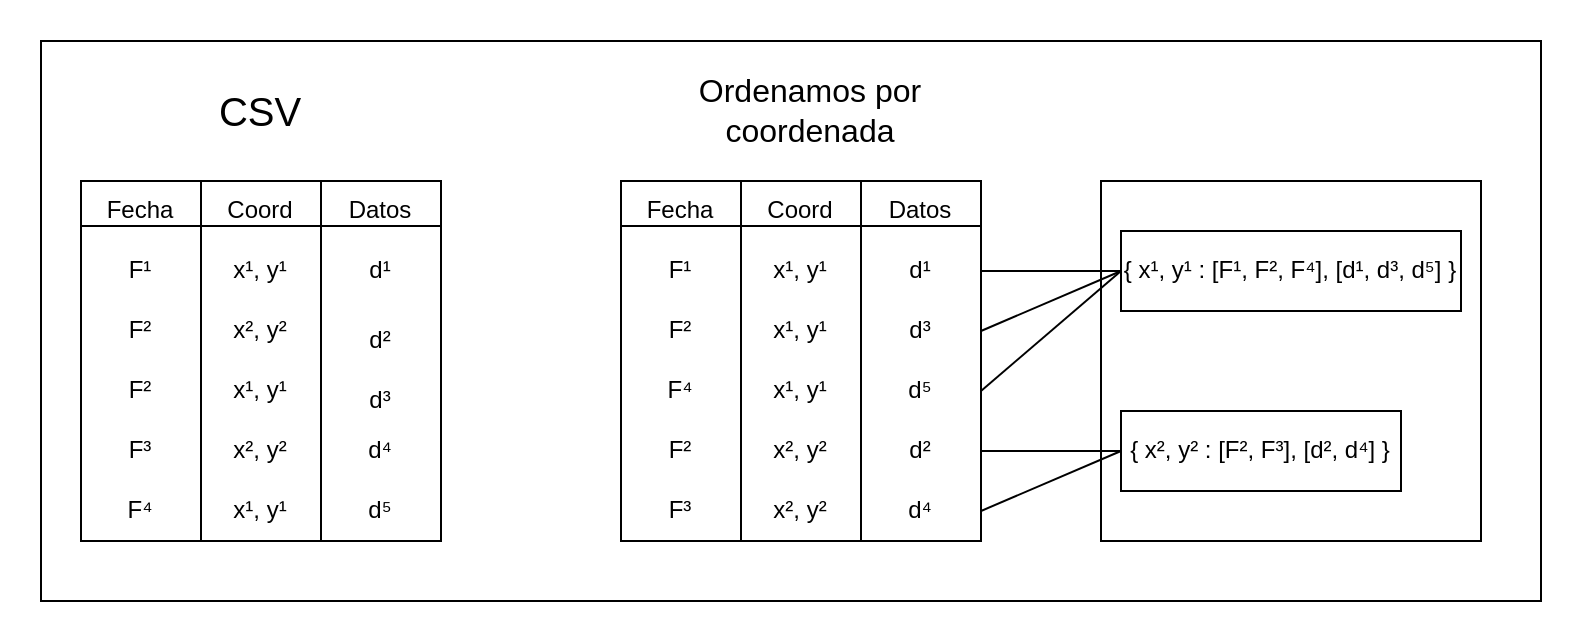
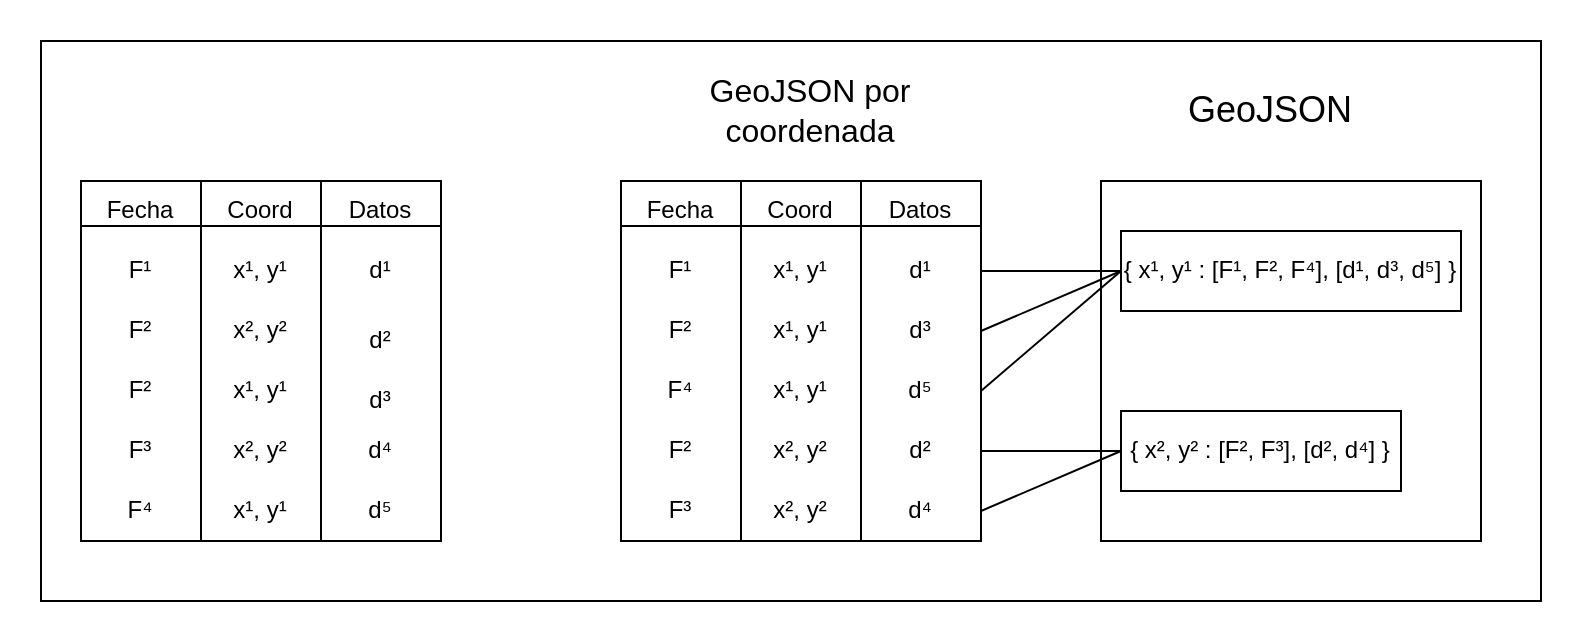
node "CSV": removed
node "Ordenamos por coordenada": label "Ordenamos por coordenada" -> "GeoJSON por coordenada"
node "GeoJSON": added
